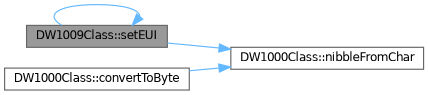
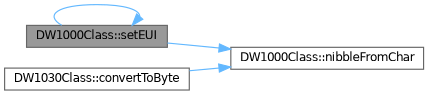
node "DW1009Class::setEUI": label "DW1009Class::setEUI" -> "DW1000Class::setEUI"
node "DW1000Class::convertToByte": label "DW1000Class::convertToByte" -> "DW1030Class::convertToByte"
